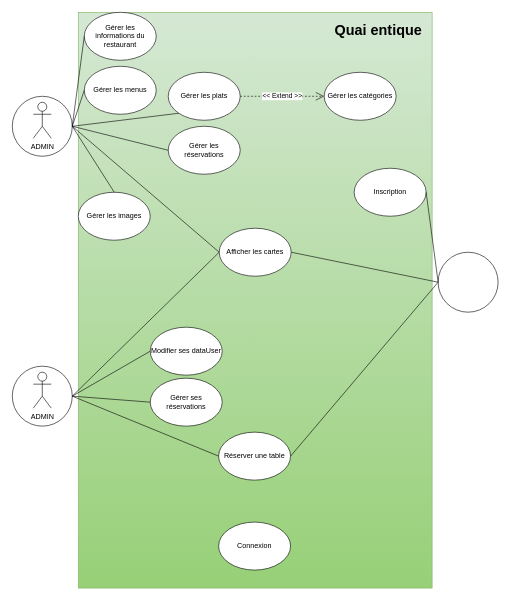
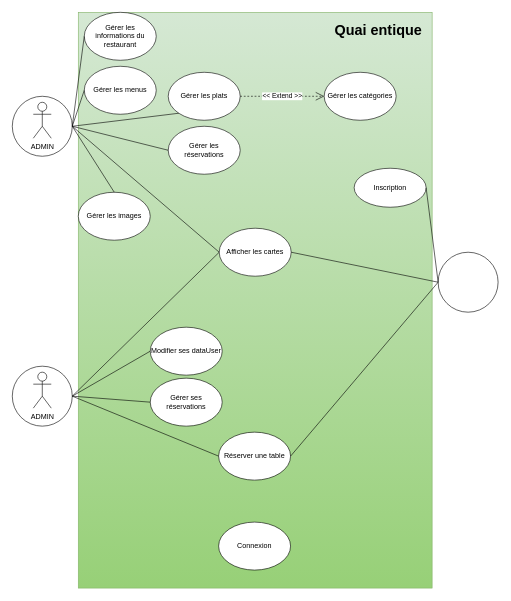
node "Inscription": size 72x48 -> 72x39
